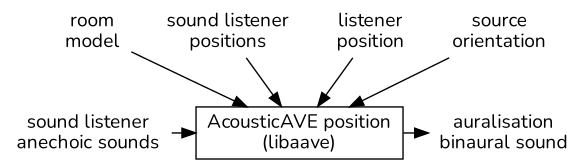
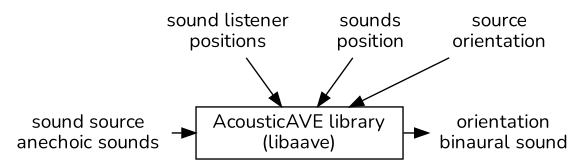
node "room model": removed
node "listener position": label "listener position" -> "sounds position"
node "sound listener anechoic sounds": label "sound listener anechoic sounds" -> "sound source anechoic sounds"
node "AcousticAVE position (libaave)": label "AcousticAVE position (libaave)" -> "AcousticAVE library (libaave)"
node "auralisation binaural sound": label "auralisation binaural sound" -> "orientation binaural sound"
